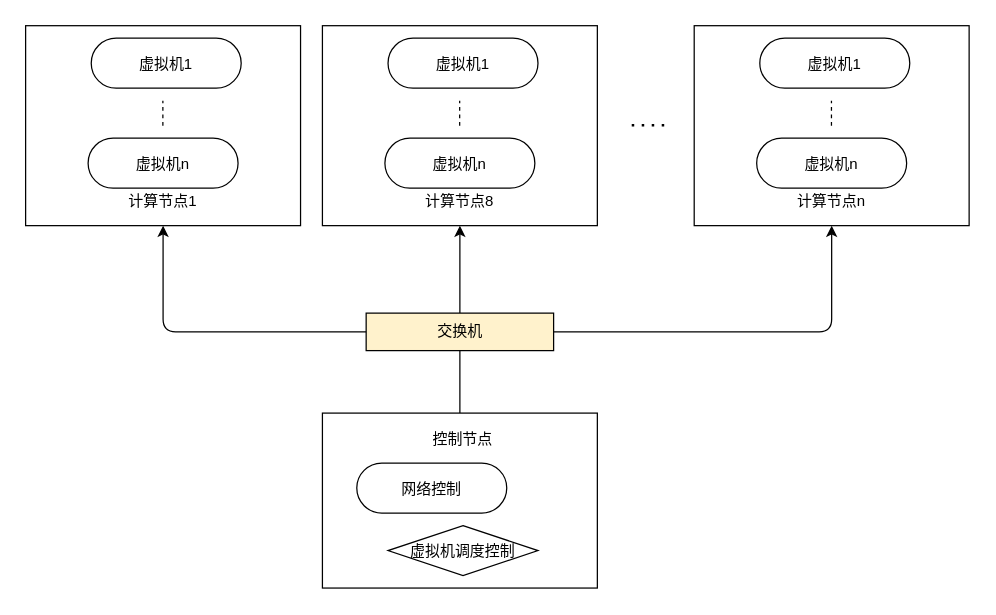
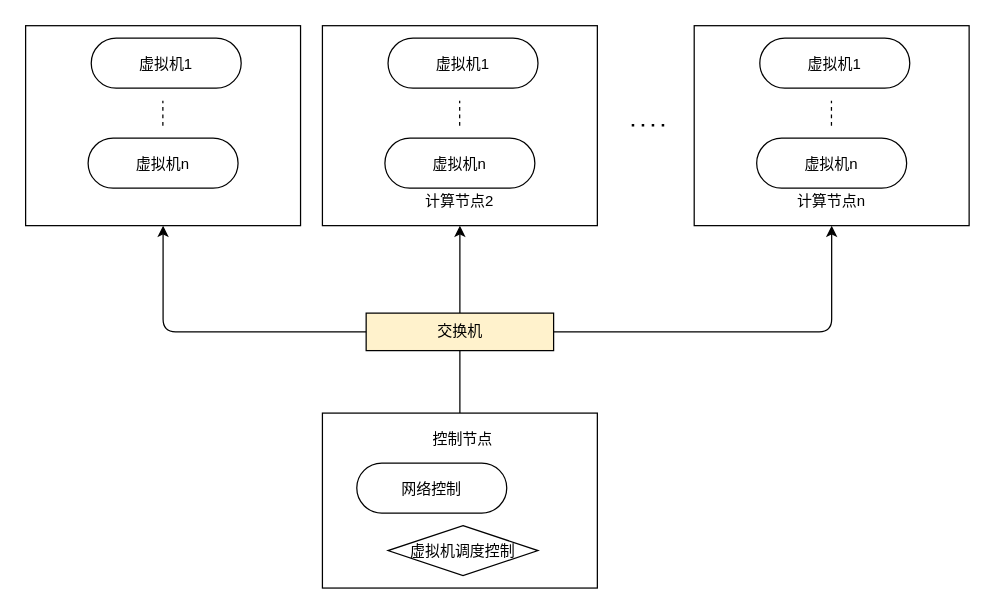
node "计算节点1": removed
node "计算节点8": label "计算节点8" -> "计算节点2"
